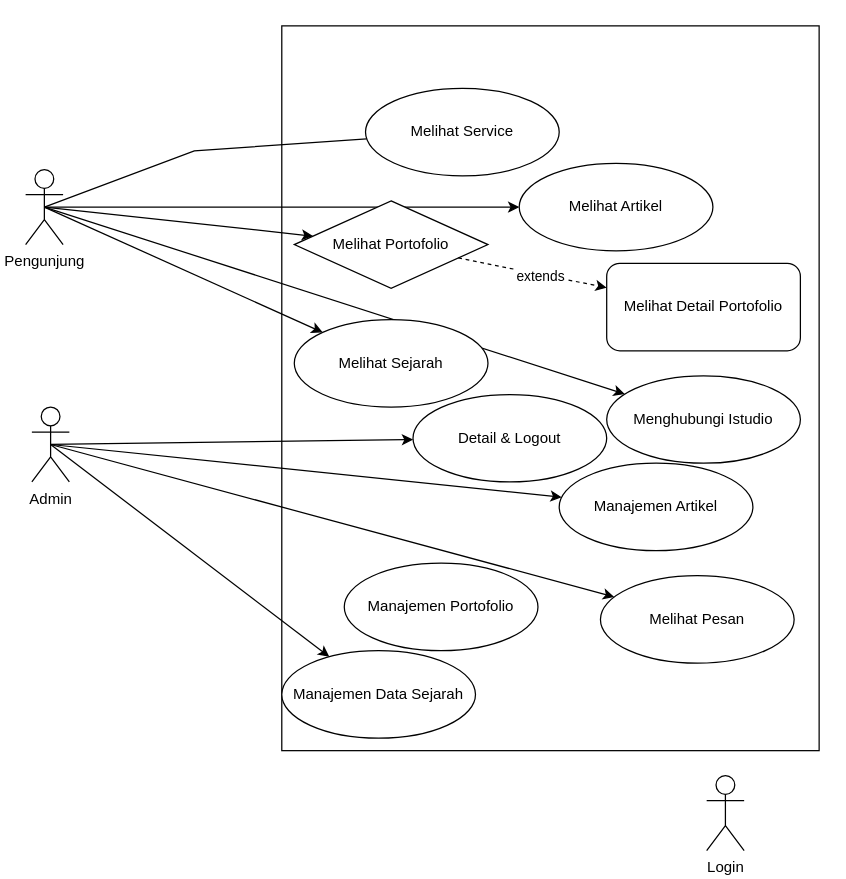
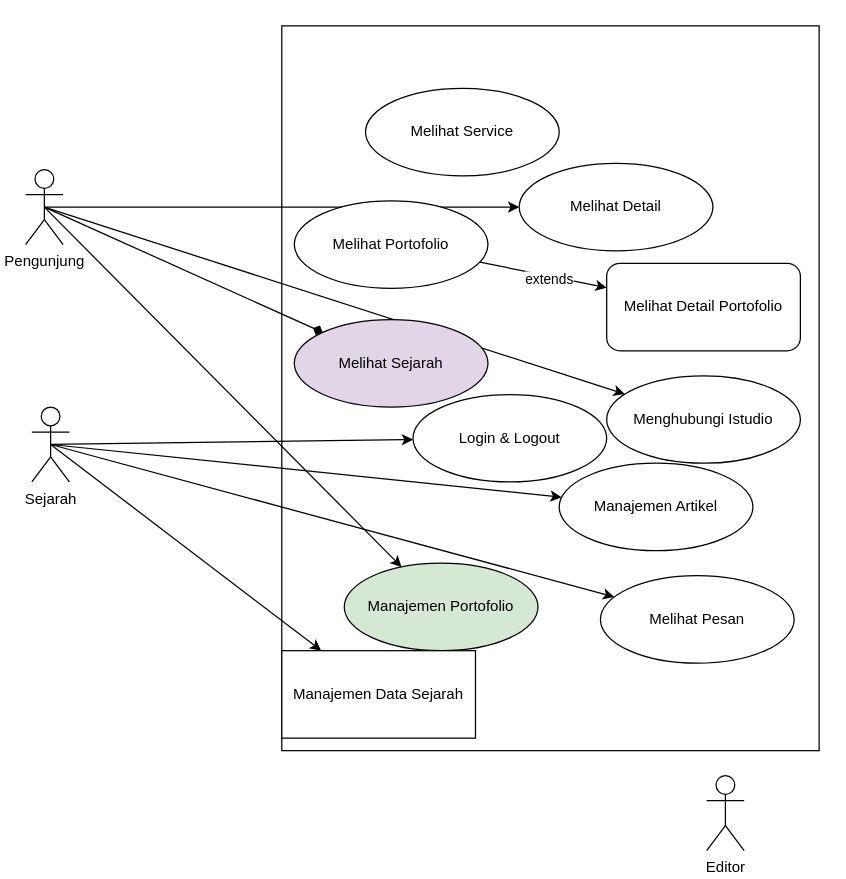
edge "Melihat Service" -- "Pengunjung": removed
node "Melihat Artikel": label "Melihat Artikel" -> "Melihat Detail"
edge "Pengunjung" -> "Melihat Portofolio": now "Pengunjung" -> "Manajemen Portofolio"
node "Melihat Portofolio": shape diamond -> ellipse
edge "Melihat Portofolio" -> "Melihat Detail Portofolio": style dashed -> solid
edge "Pengunjung" -> "Melihat Sejarah": arrowhead classic -> diamond
node "Melihat Sejarah": fillcolor #ffffff -> #e1d5e7
node "Detail & Logout": label "Detail & Logout" -> "Login & Logout"
node "Admin": label "Admin" -> "Sejarah"
node "Manajemen Portofolio": fillcolor #ffffff -> #d5e8d4
node "Manajemen Data Sejarah": shape ellipse -> rectangle
node "Login": label "Login" -> "Editor"
